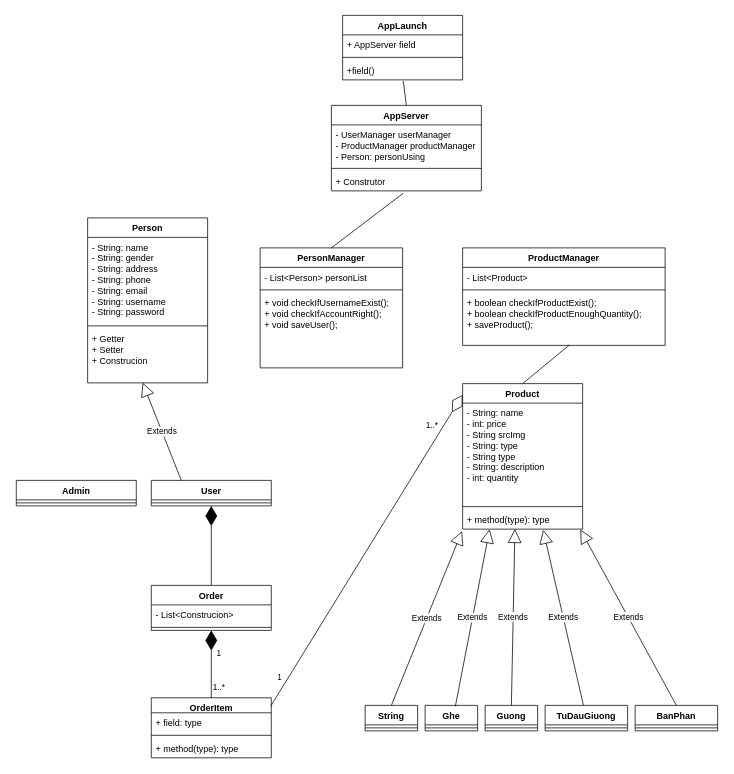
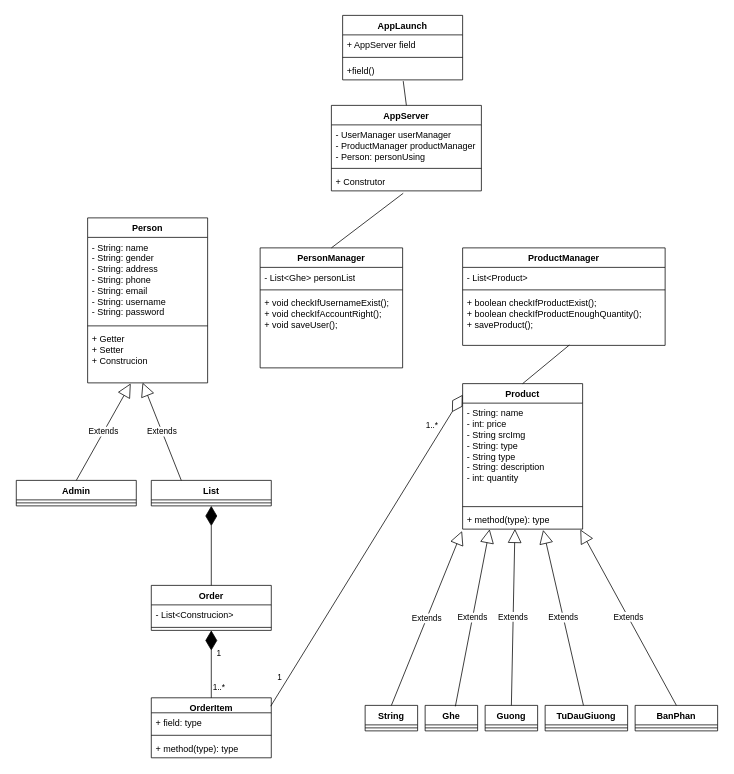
node "- List<Person> personList": label "- List<Person> personList" -> "- List<Ghe> personList"
edge "Admin" -> "+ Getter + Setter + Construcion": added, label "Extends"
node "User": label "User" -> "List"
